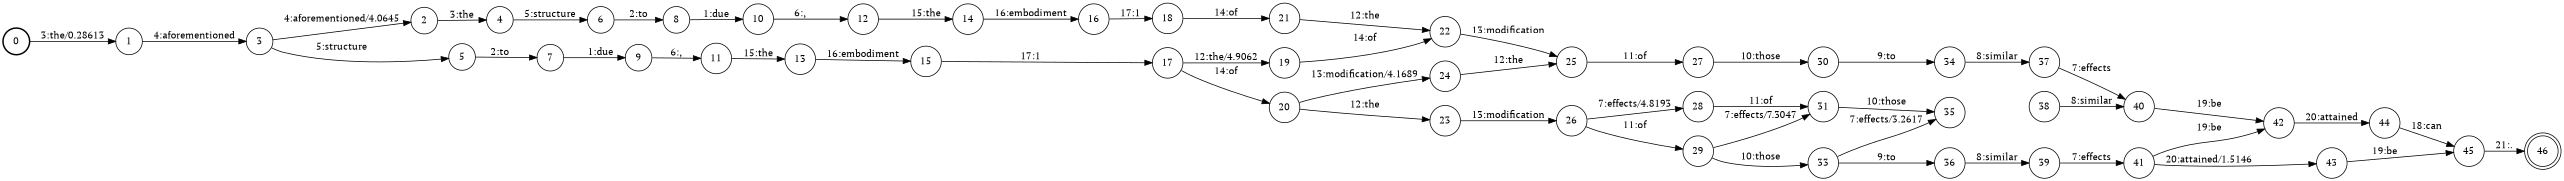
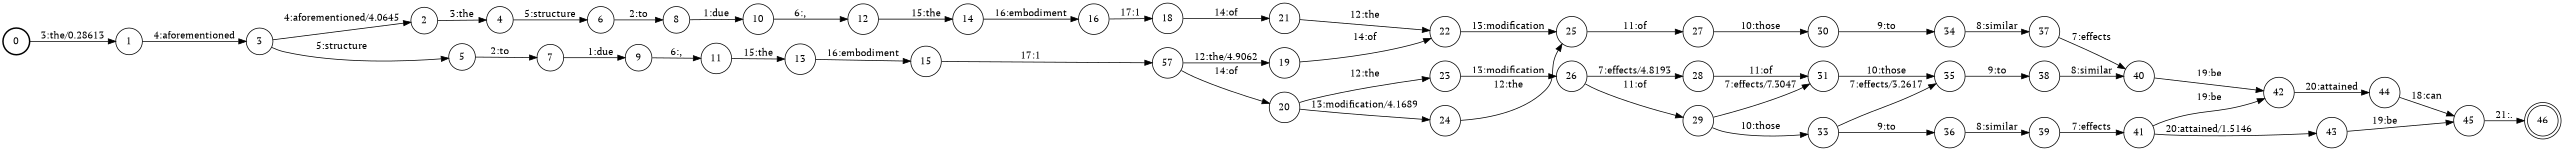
node "17": label "17" -> "57"
edge "35" -> "38": added, label "9:to"
